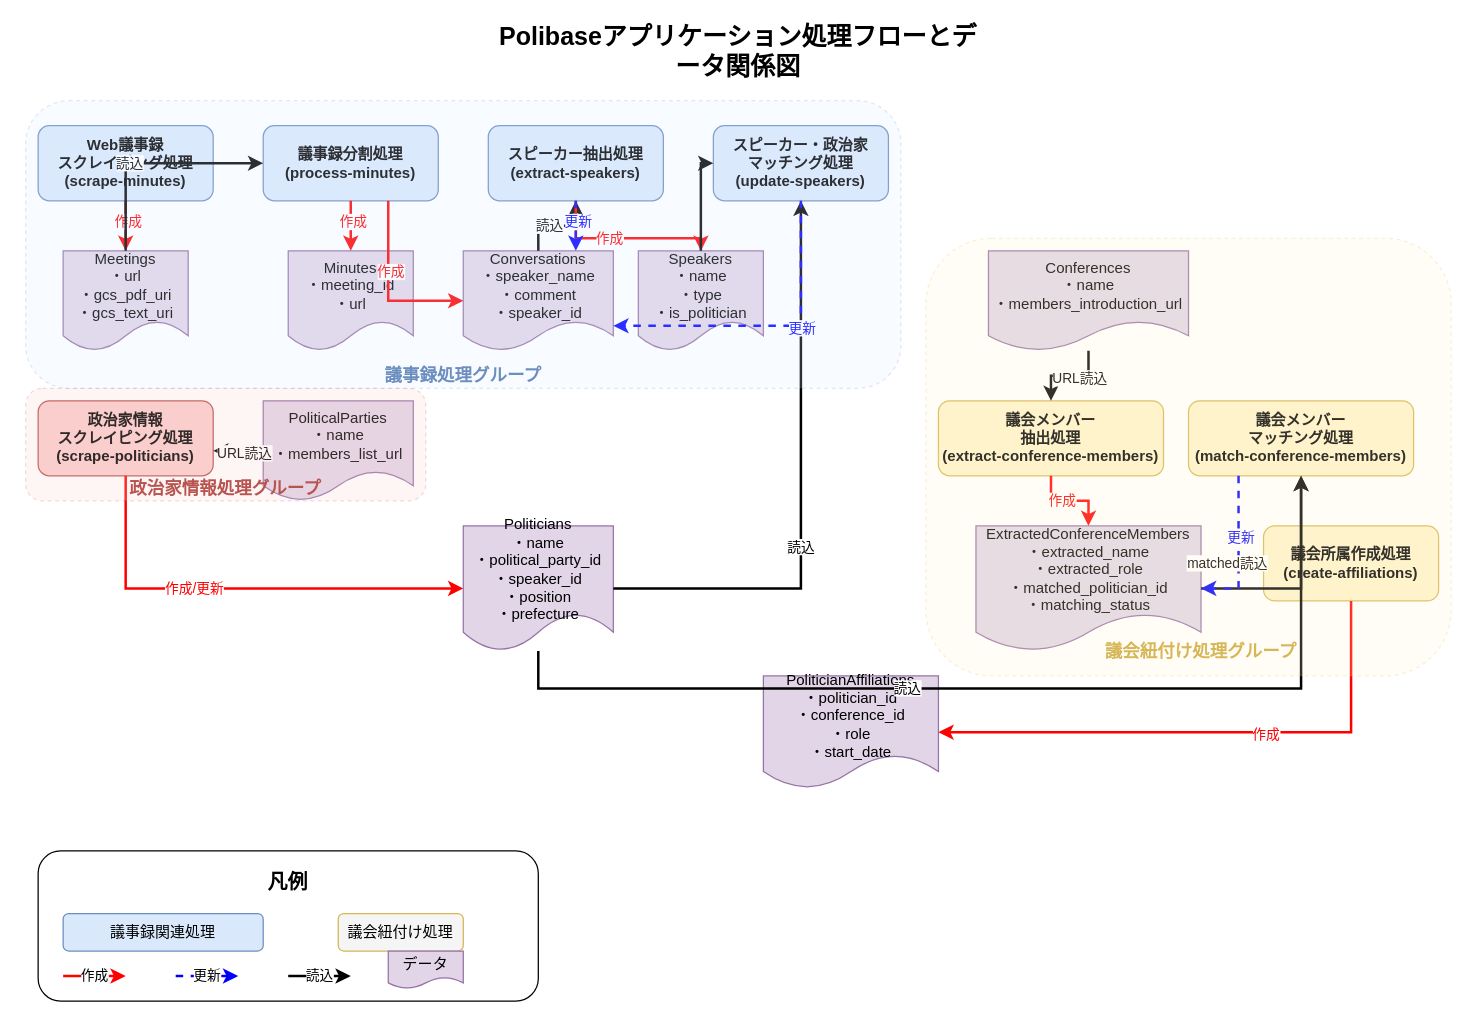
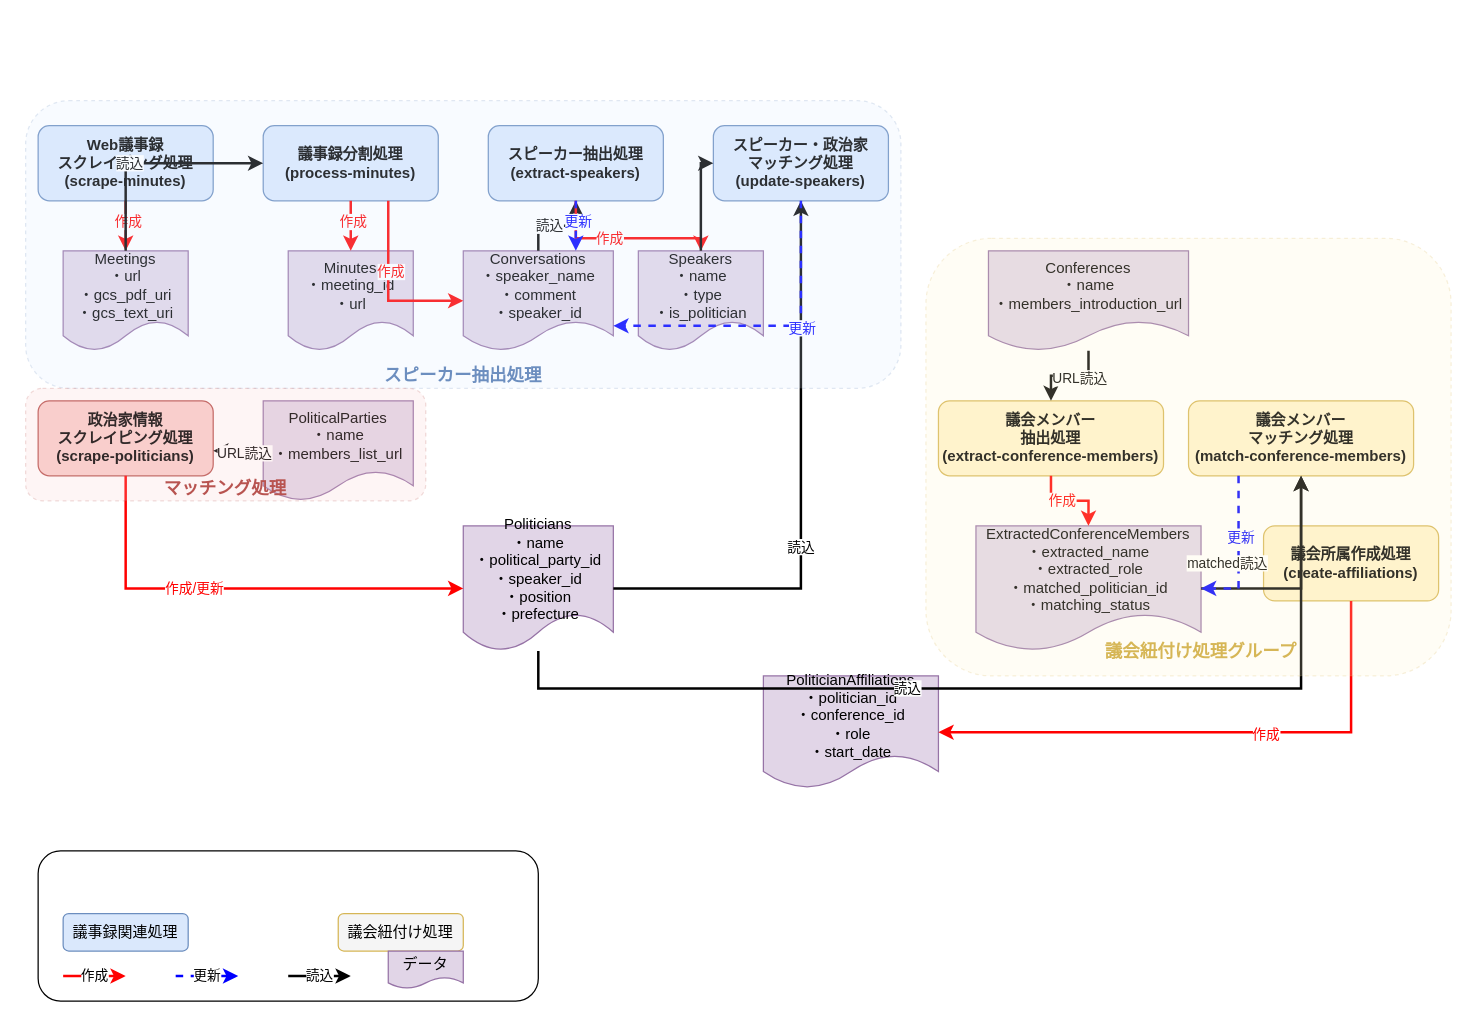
node "Polibaseアプリケーション処理フローとデータ関係図": removed
node "議事録処理グループ": label "議事録処理グループ" -> "スピーカー抽出処理"
node "政治家情報処理グループ": label "政治家情報処理グループ" -> "マッチング処理"
node "凡例": removed
node "議事録関連処理": size 200x38 -> 125x38
